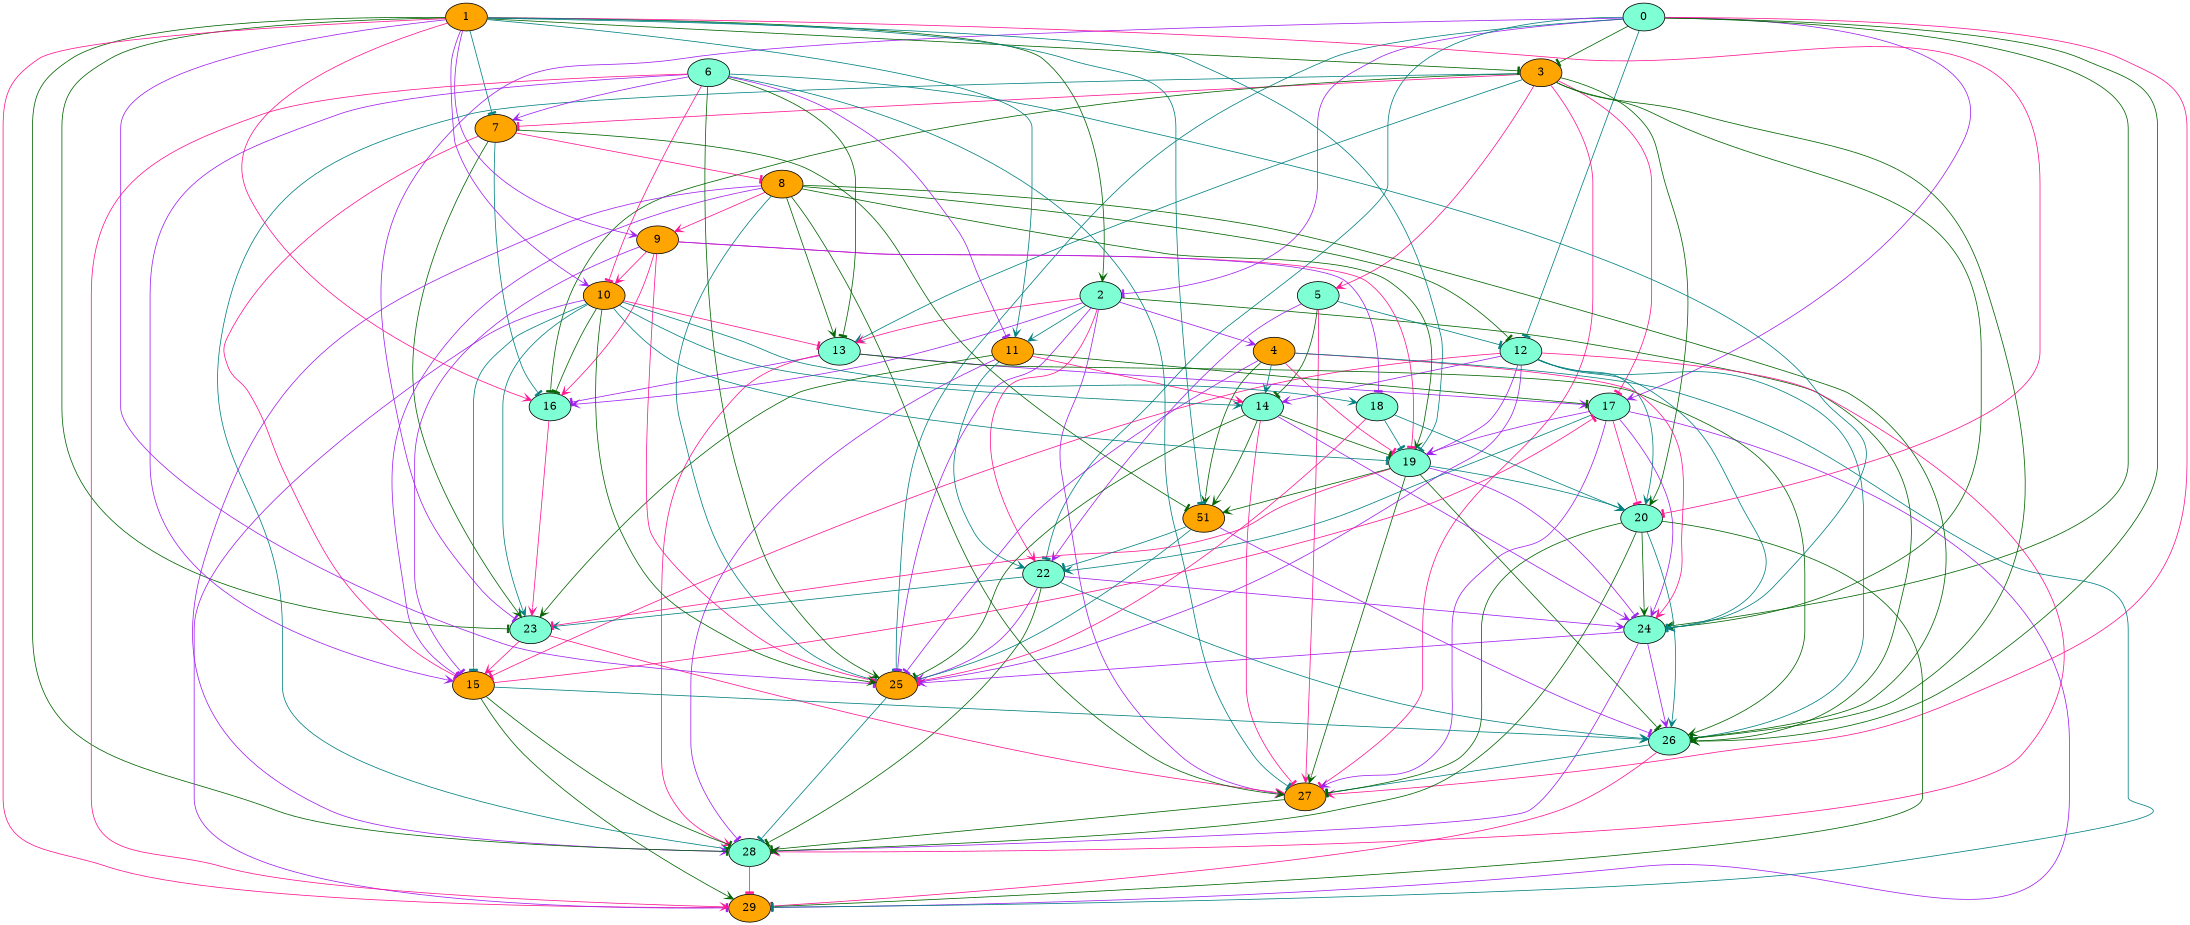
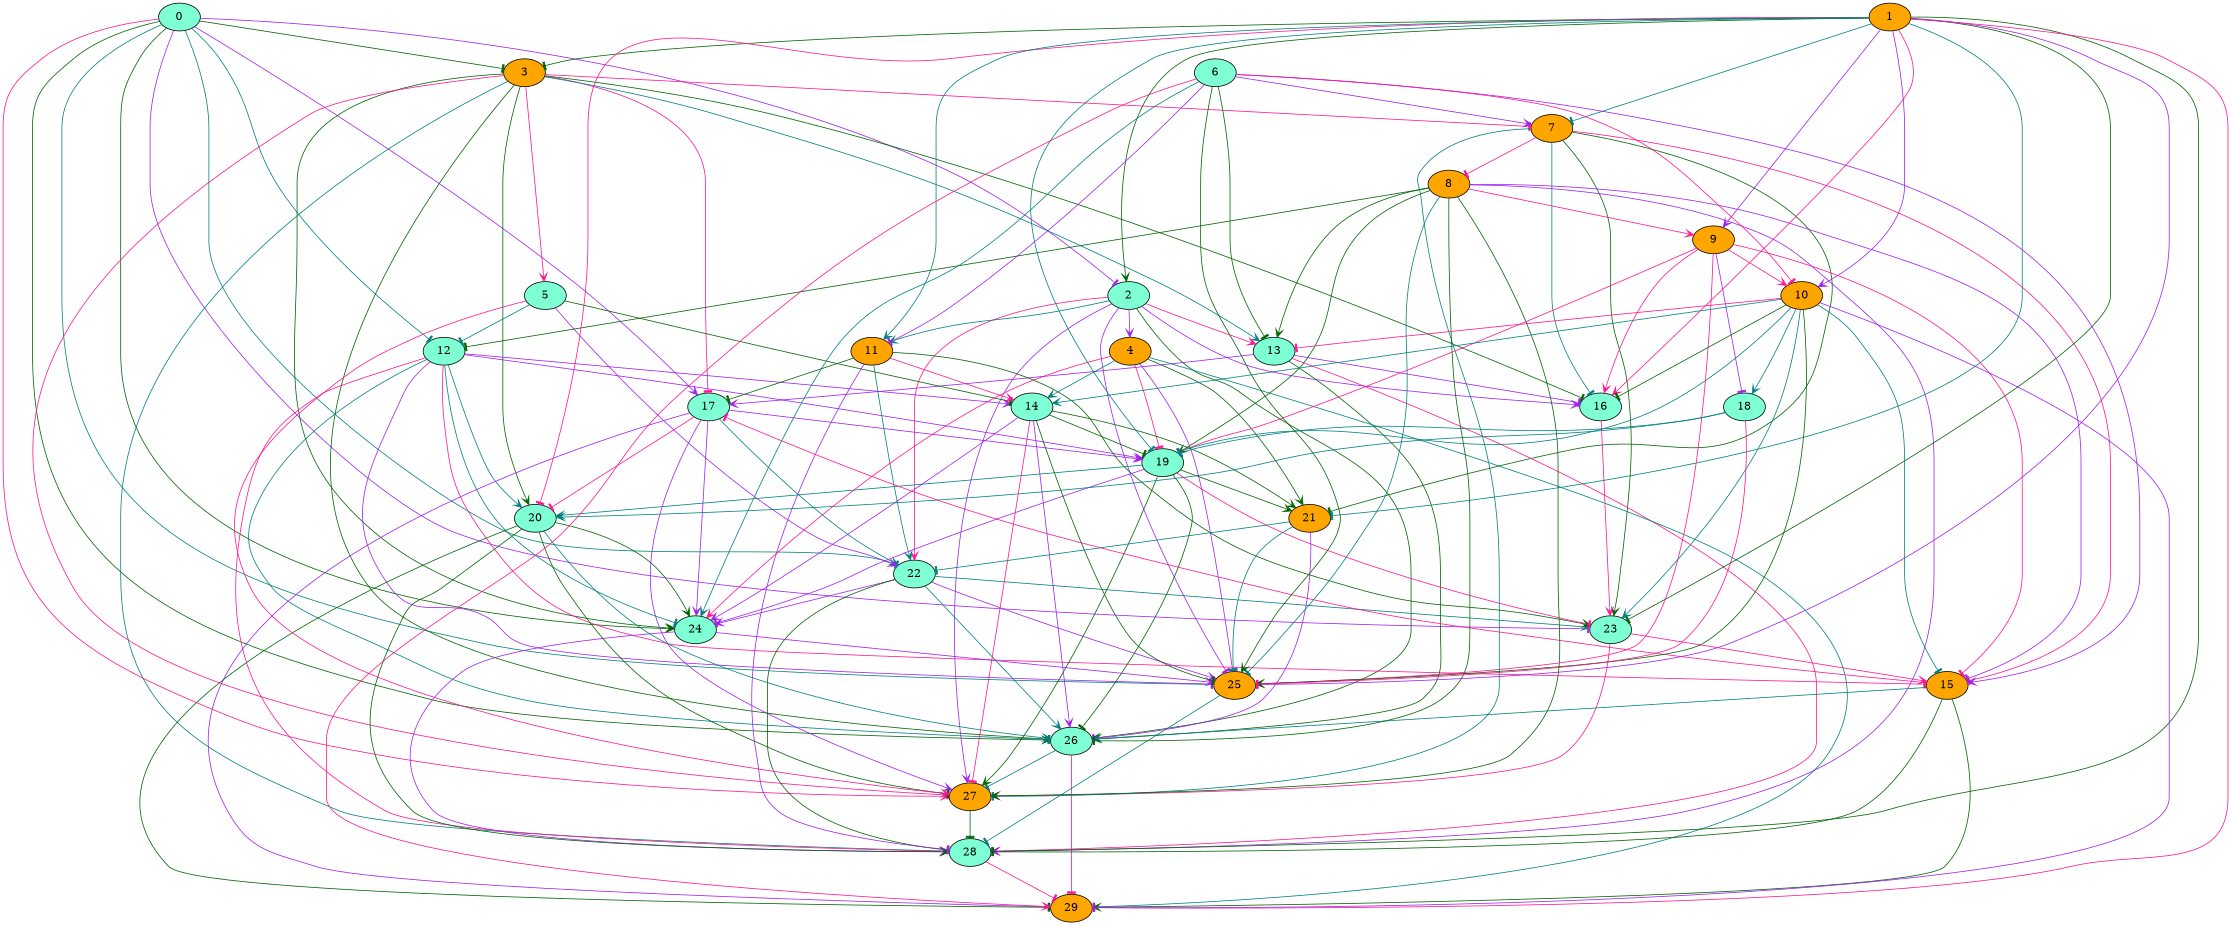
edge "6" -> "27": now "7" -> "27"
edge "9" -> "15": color purple -> deeppink
node "51": label "51" -> "21"
edge "24" -> "26": now "14" -> "26"
